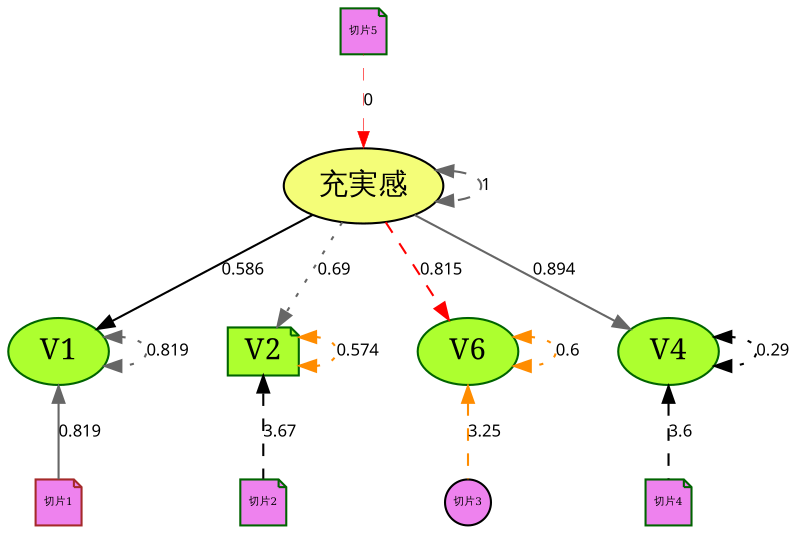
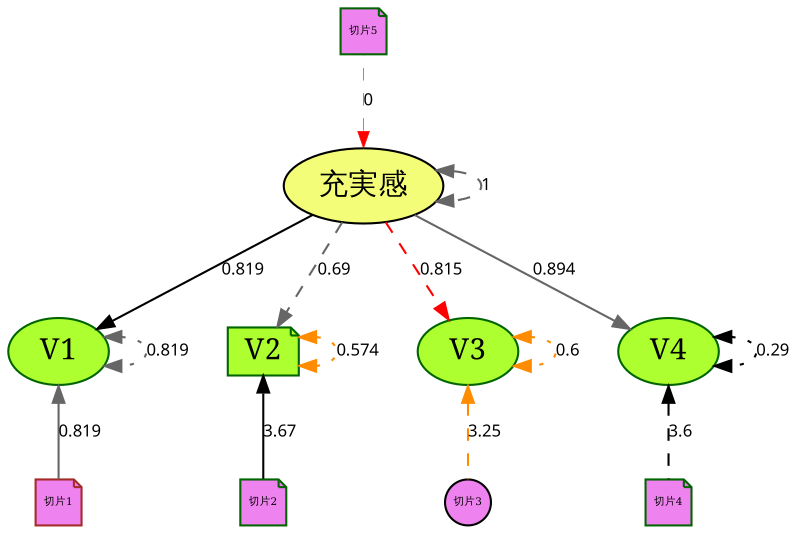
edge "充実感" -> "V2": style dotted -> dashed
edge "充実感" -> "V1": label "0.586" -> "0.819"
node "V6": label "V6" -> "V3"
edge "切片2" -> "V2": style dashed -> solid
